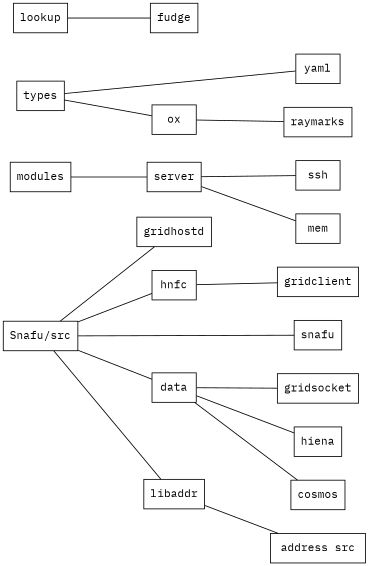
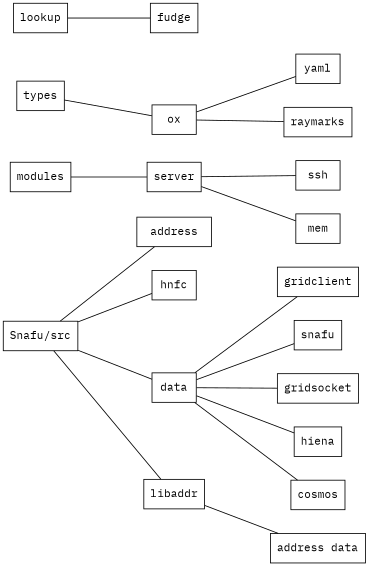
edge "yaml" -- "types": now "yaml" -- "ox"
node "gridhostd": label "gridhostd" -> "address"
edge "gridclient" -- "hnfc": now "gridclient" -- "data"
edge "snafu" -- "Snafu/src": now "snafu" -- "data"
node "address src": label "address src" -> "address data"
